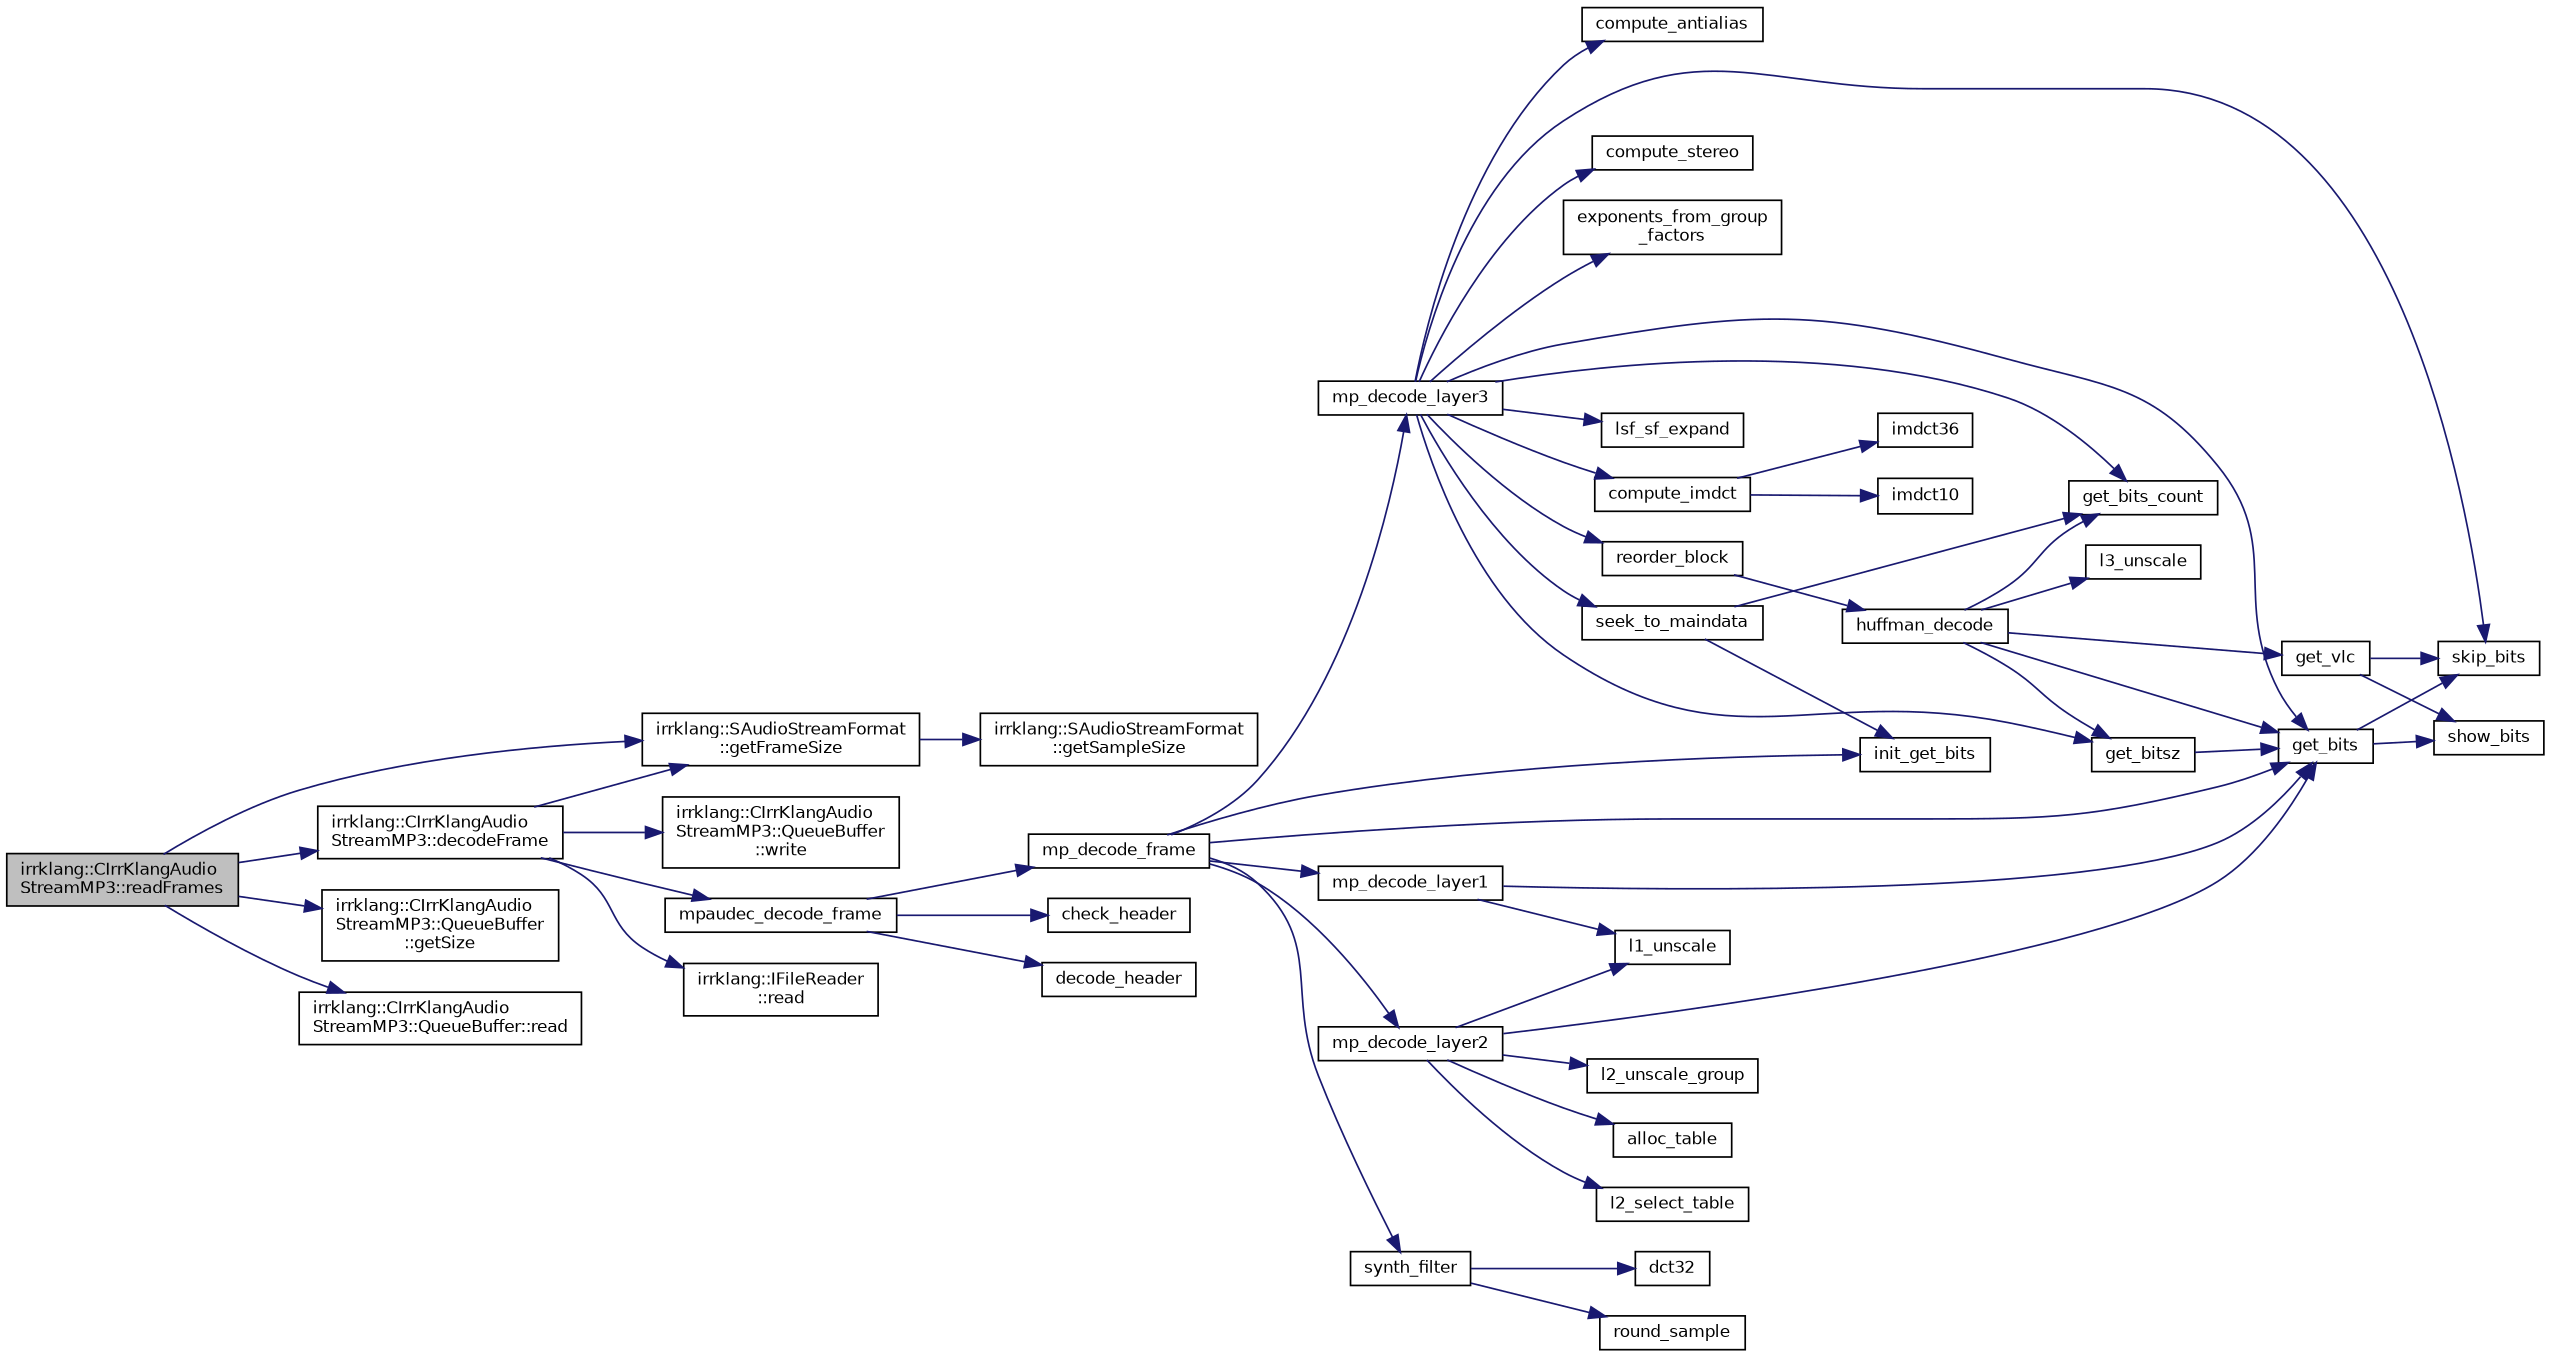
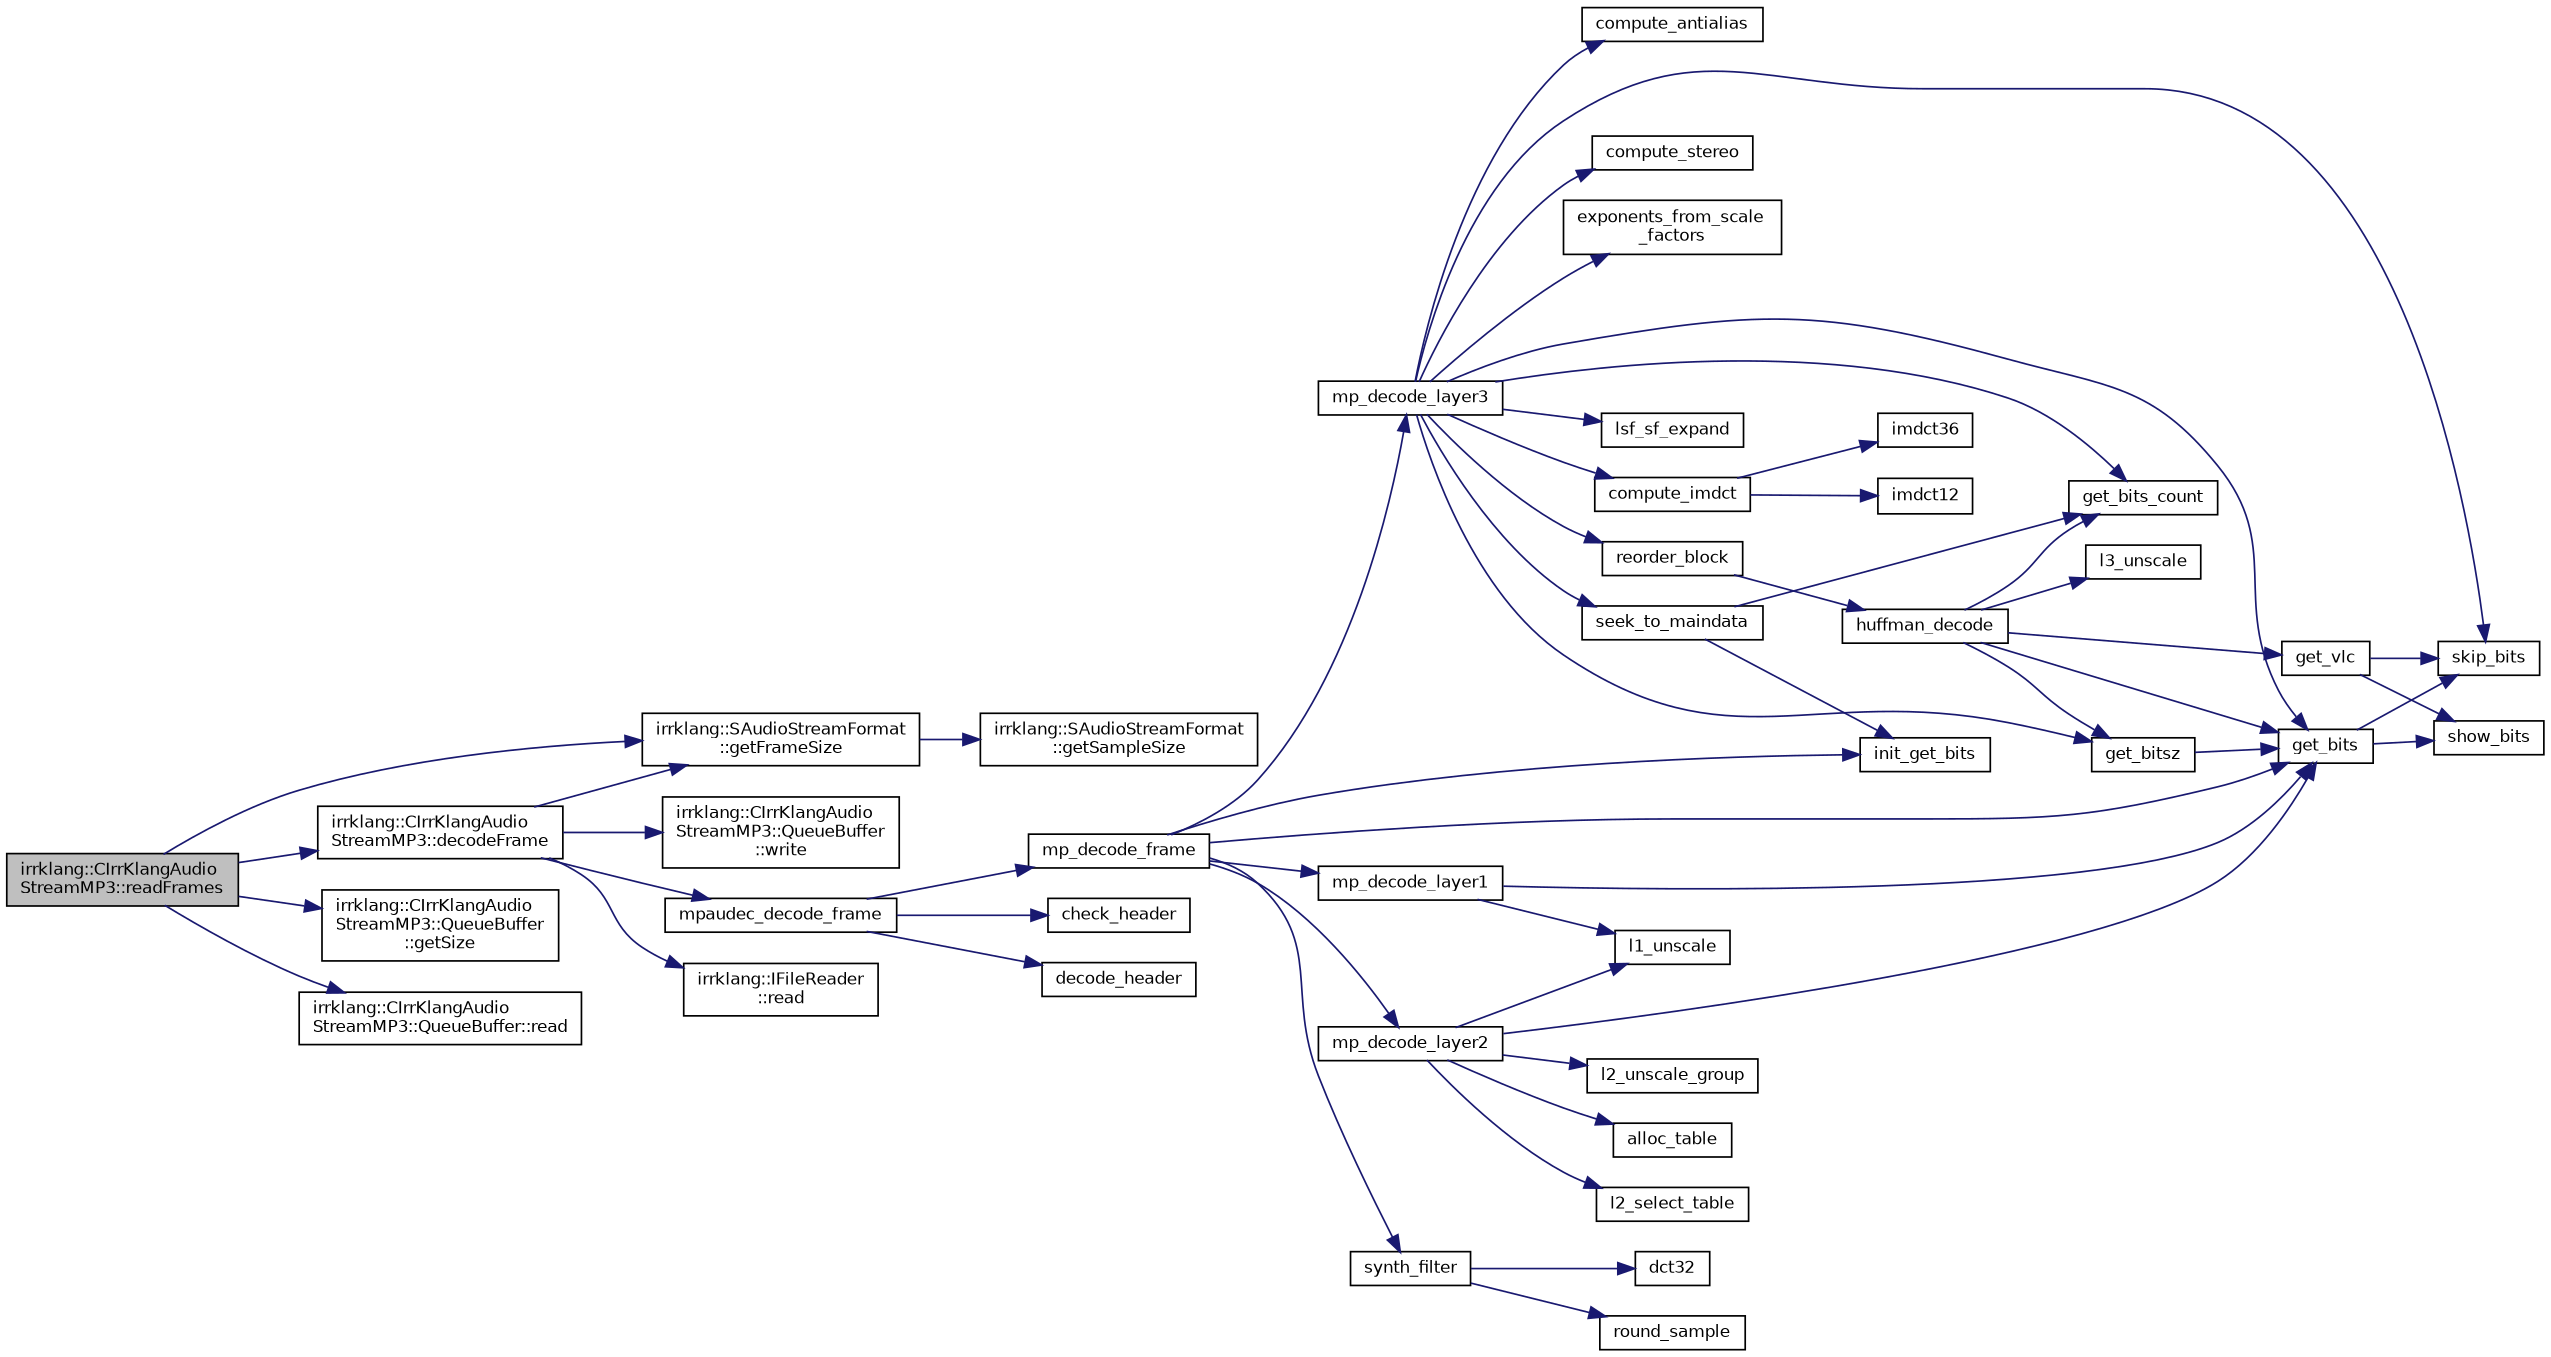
node "exponents_from_group _factors": label "exponents_from_group _factors" -> "exponents_from_scale _factors"
node "imdct10": label "imdct10" -> "imdct12"
